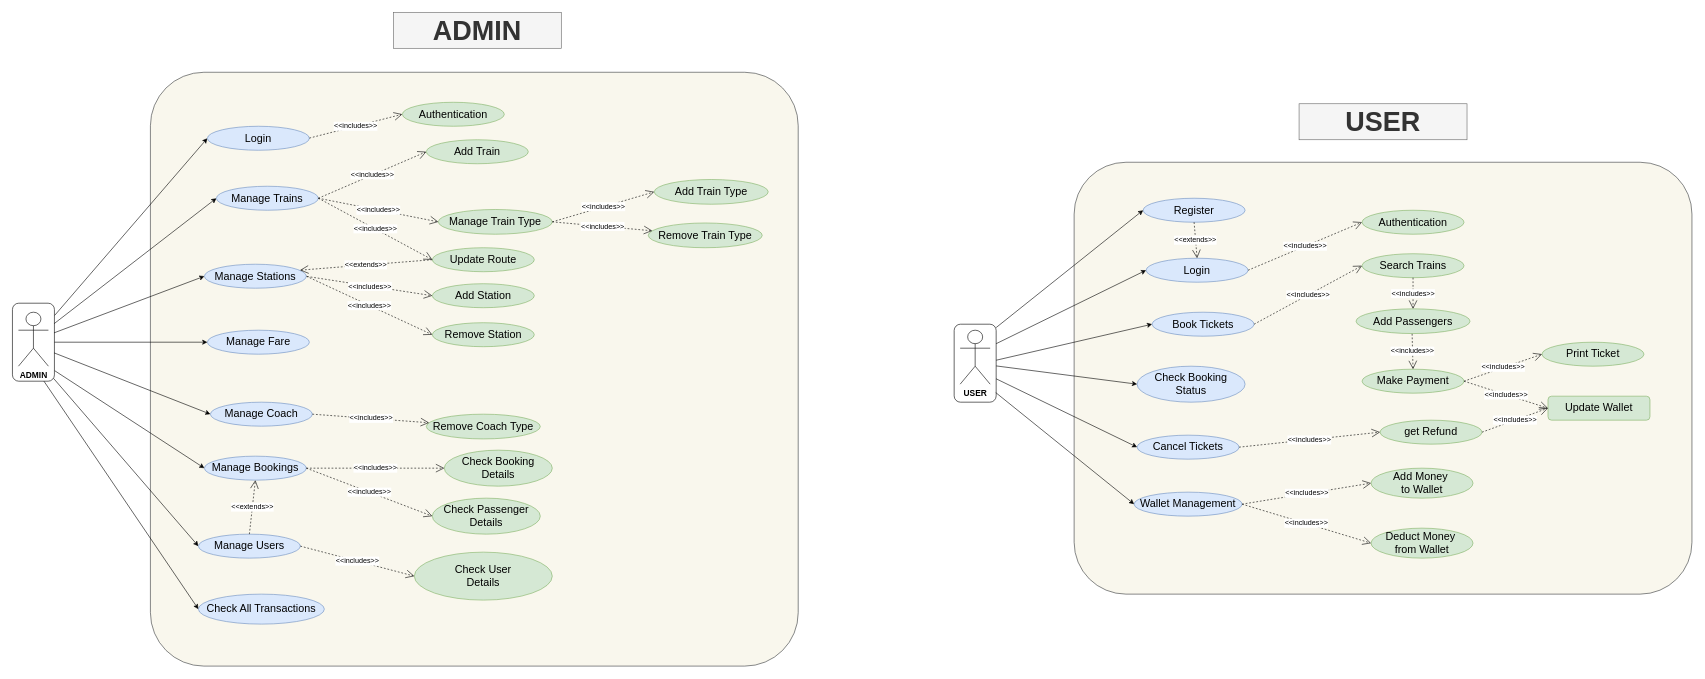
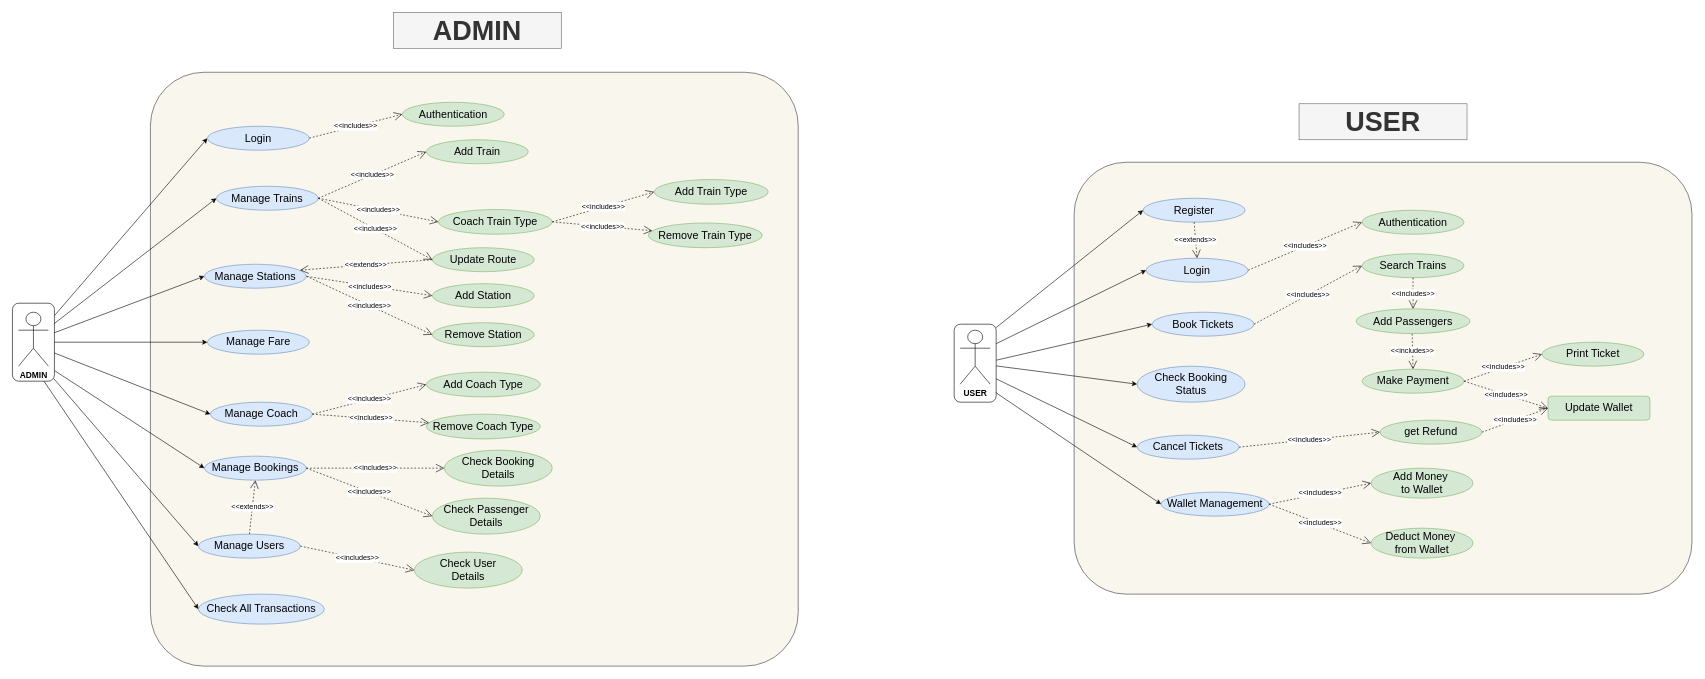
node "Manage Train Type": label "Manage Train Type" -> "Coach Train Type"
node "Add Coach Type": added
edge "Manage Coach" -> "Add Coach Type": added, label "<<includes>>"
node "Wallet Management": moved (1188, 504) -> (1215, 504)
node "Check User Details": size 138x48 -> 108x36
